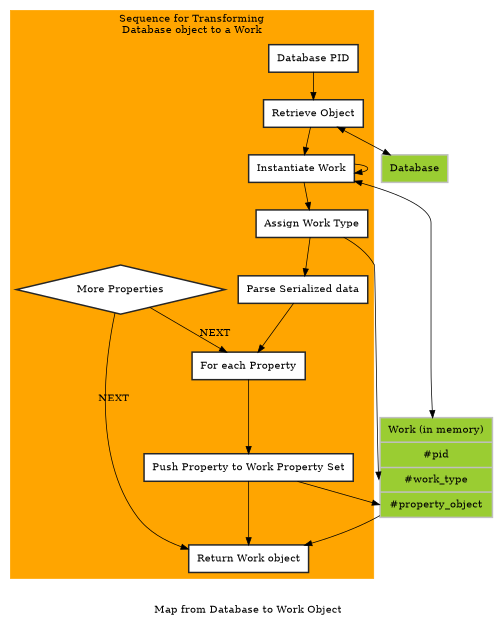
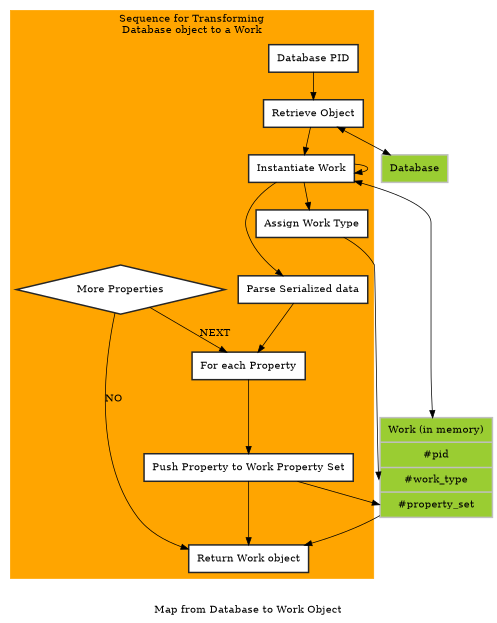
edge "Assign Work Type" -> "Parse Serialized data": now "Instantiate Work" -> "Parse Serialized data"
edge "More Properties" -> "Return Work object": label "NEXT" -> "NO"
node "Work (in memory)": text "#property_object" -> "#property_set"
